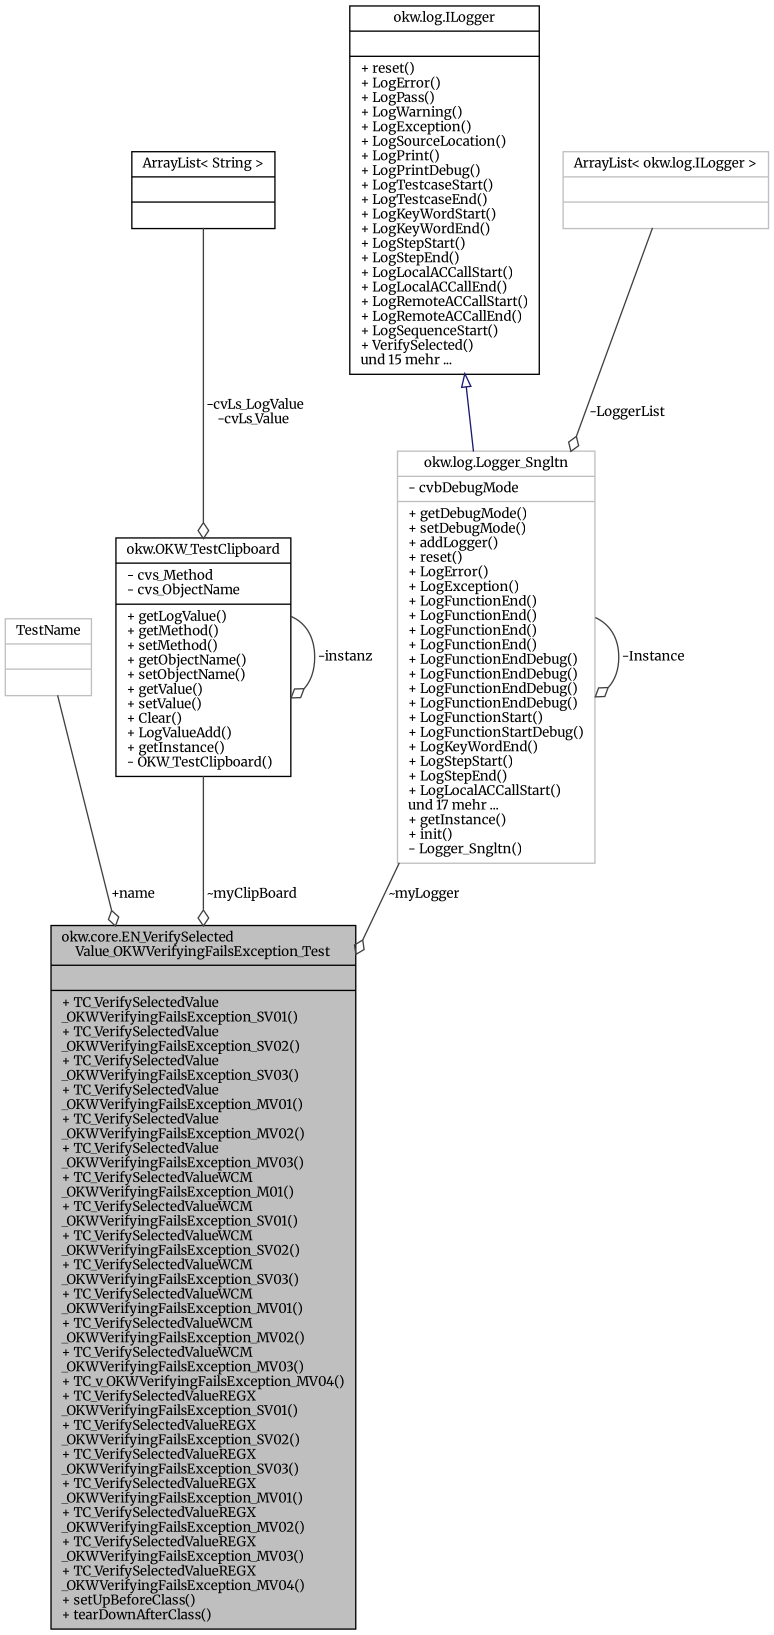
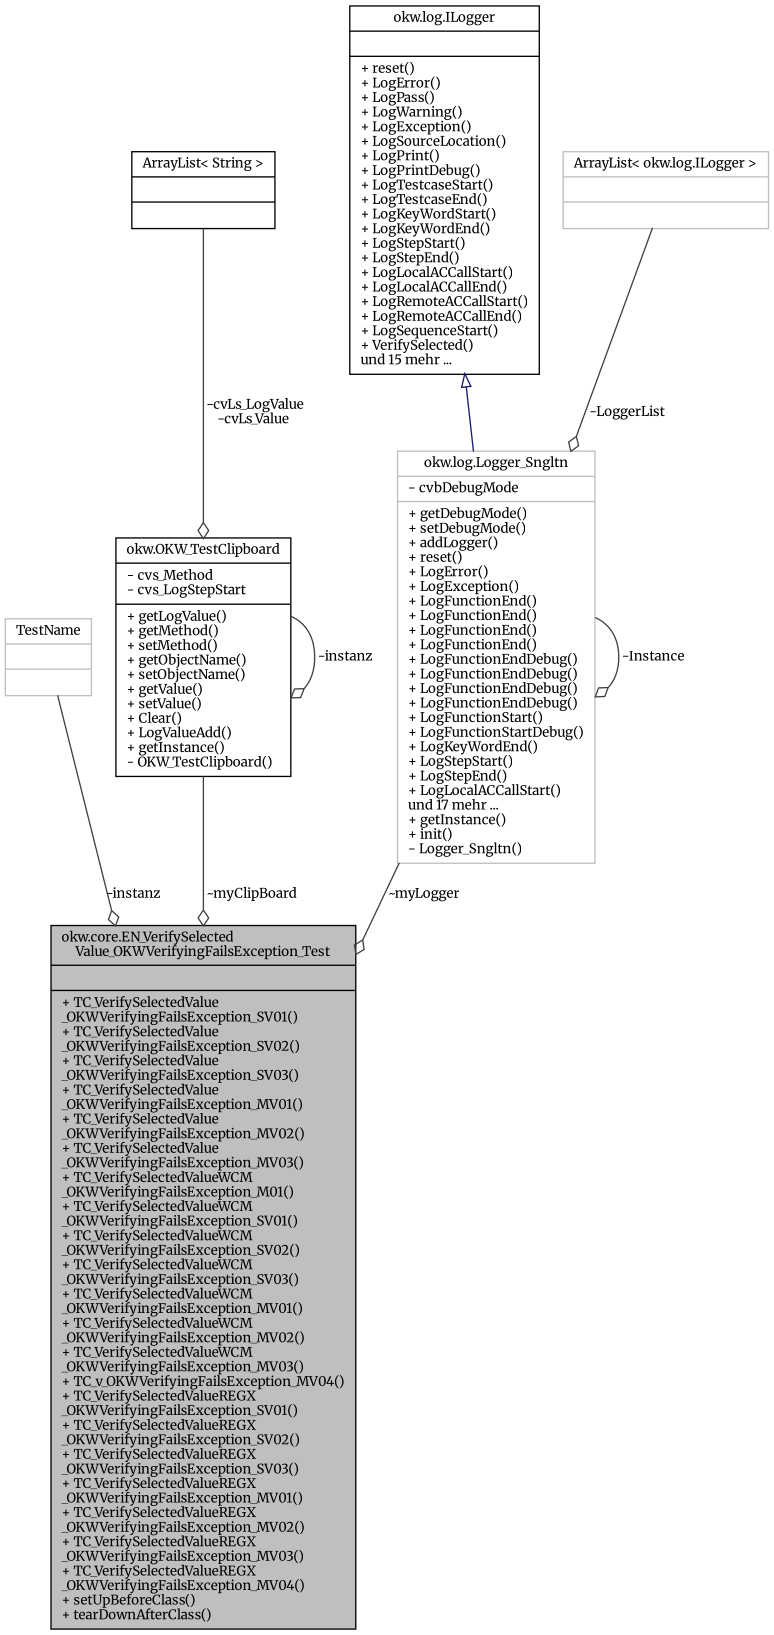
node "okw.OKW_TestClipboard": text "- cvs_ObjectName" -> "- cvs_LogStepStart"
edge "TestName" -> "okw.core.EN_VerifySelected": label " +name" -> " -instanz"
